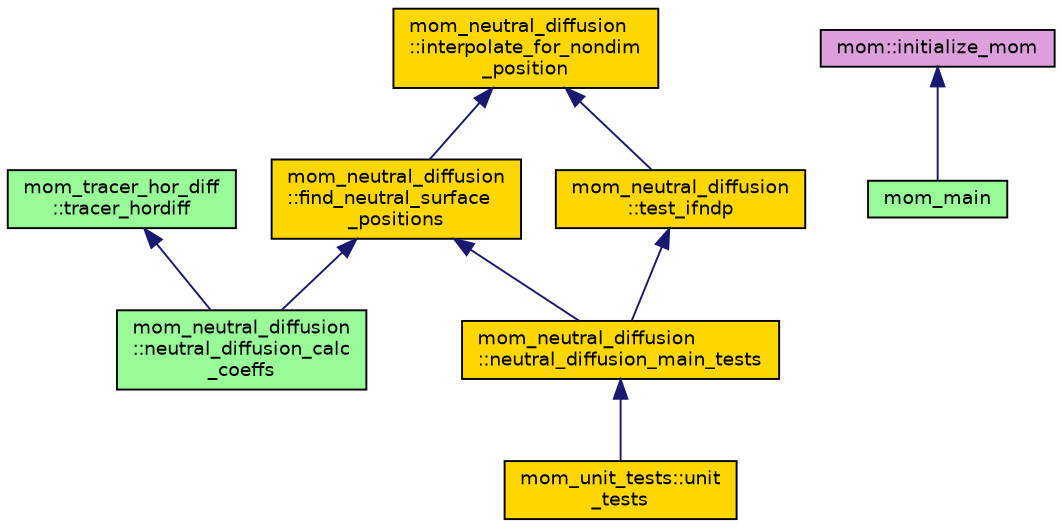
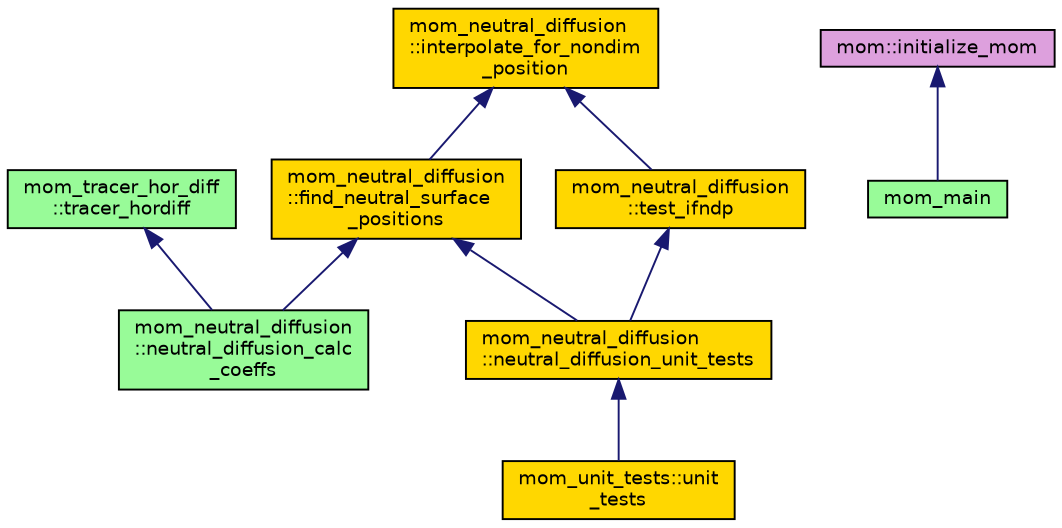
node "mom_neutral_diffusion ::neutral_diffusion_main_tests": label "mom_neutral_diffusion ::neutral_diffusion_main_tests" -> "mom_neutral_diffusion ::neutral_diffusion_unit_tests"
